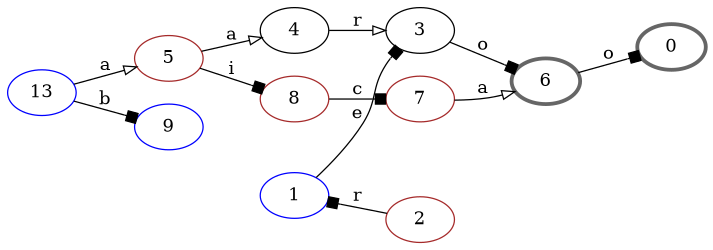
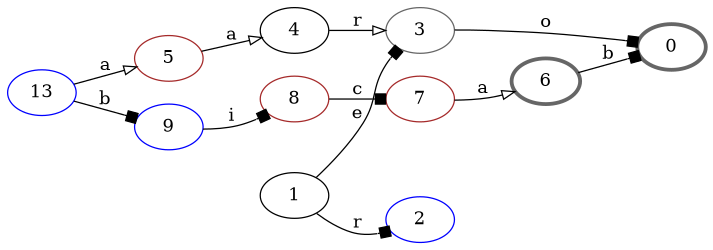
node "3": color black -> gray40
edge "3" -> "6": now "3" -> "0"
edge "6" -> "0": label "o" -> "b"
edge "5" -> "8": now "9" -> "8"
node "1": color blue -> black
edge "2" -> "1": reversed
node "2": color brown -> blue
